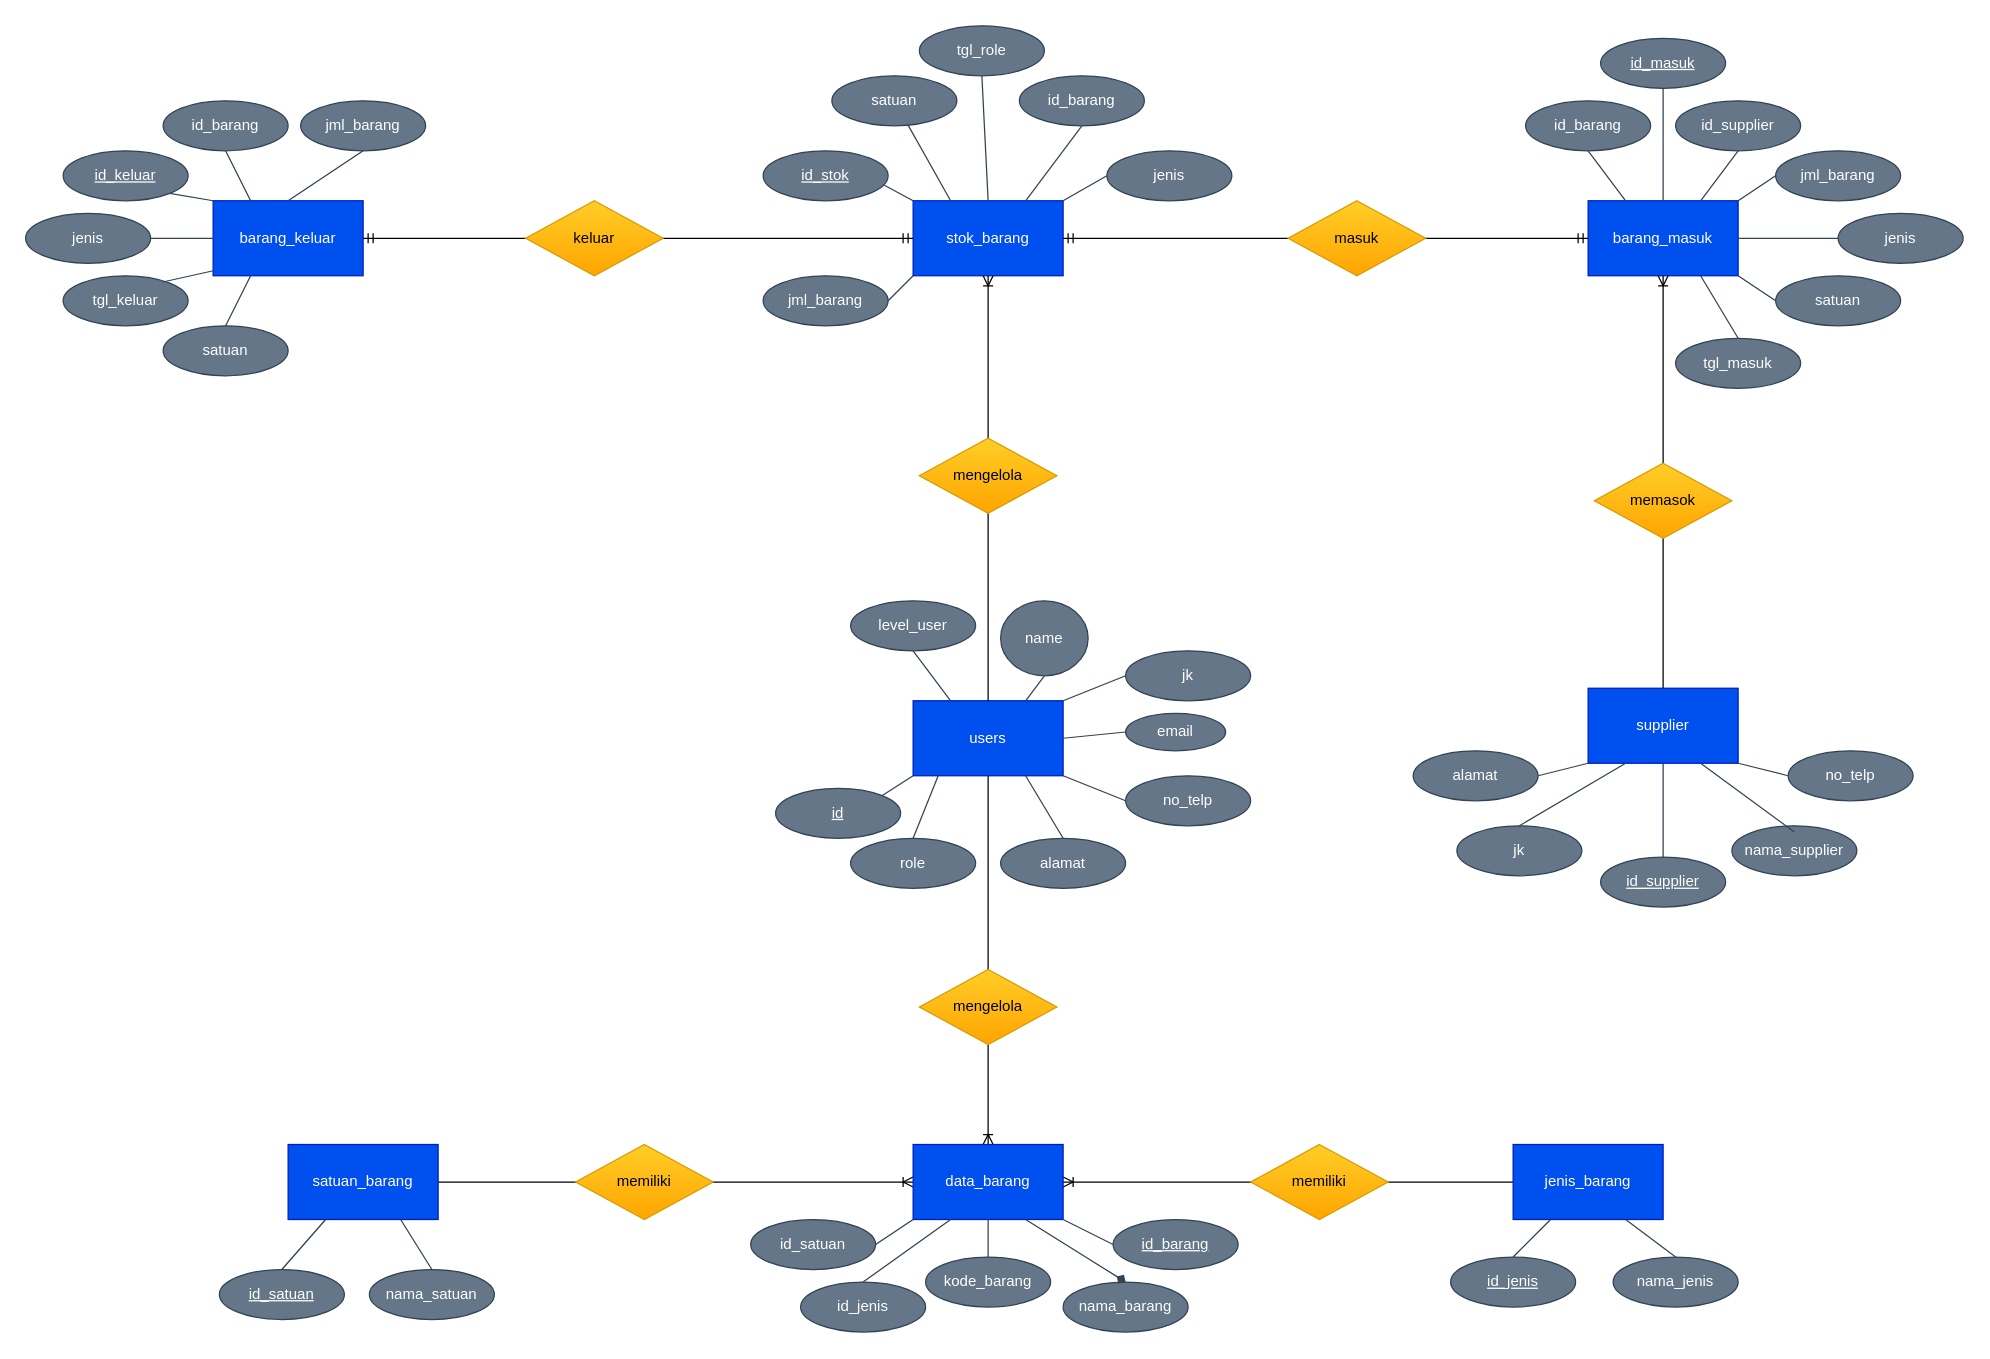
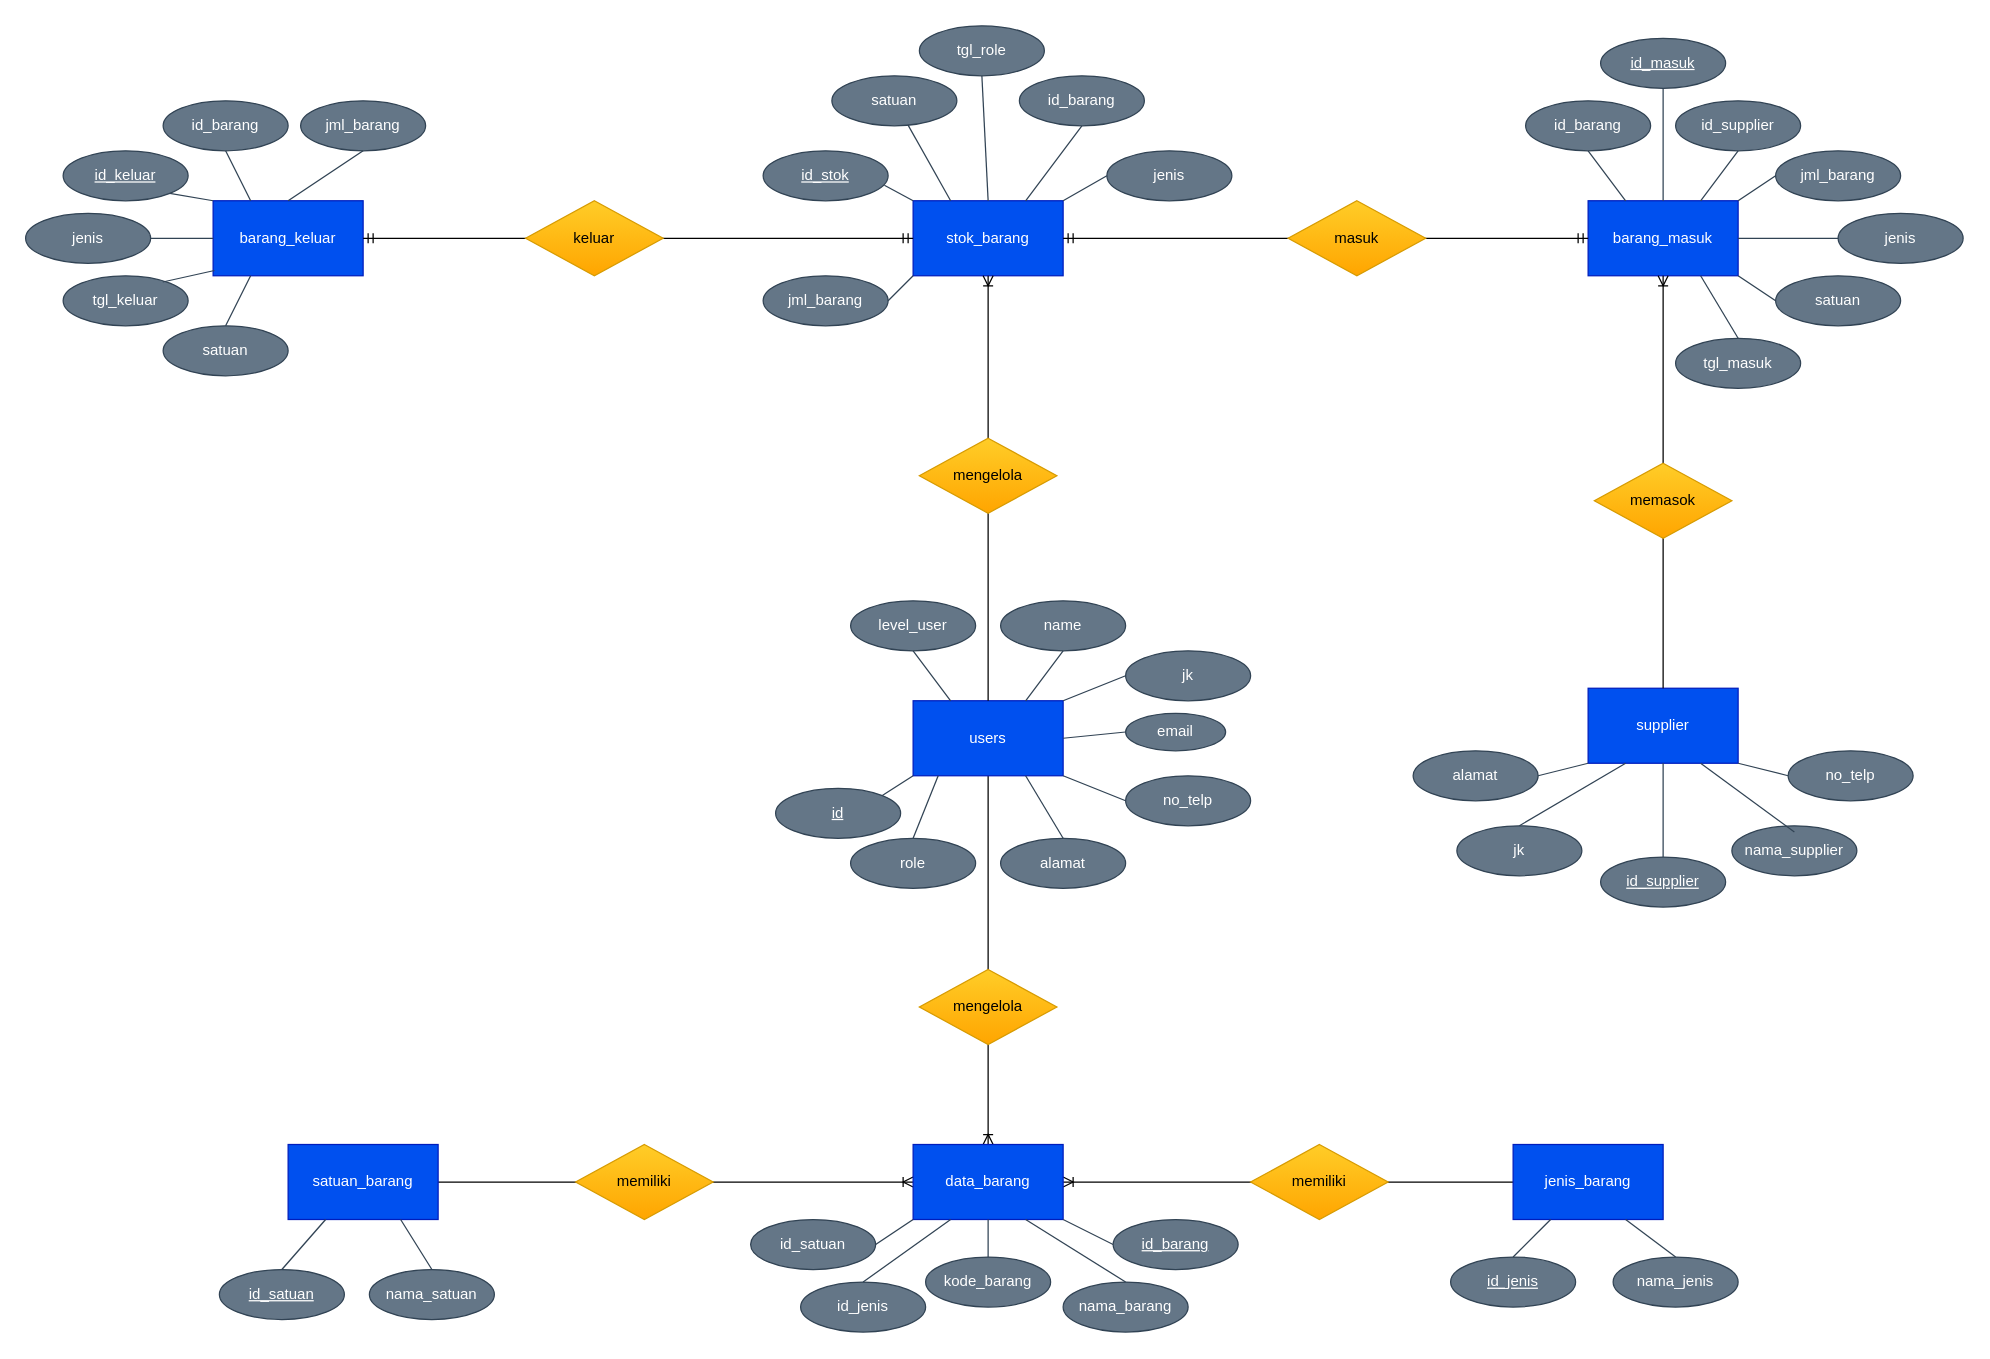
node "name": size 88x75 -> 125x50
edge "data_barang" -> "nama_barang": arrowhead diamond -> none
